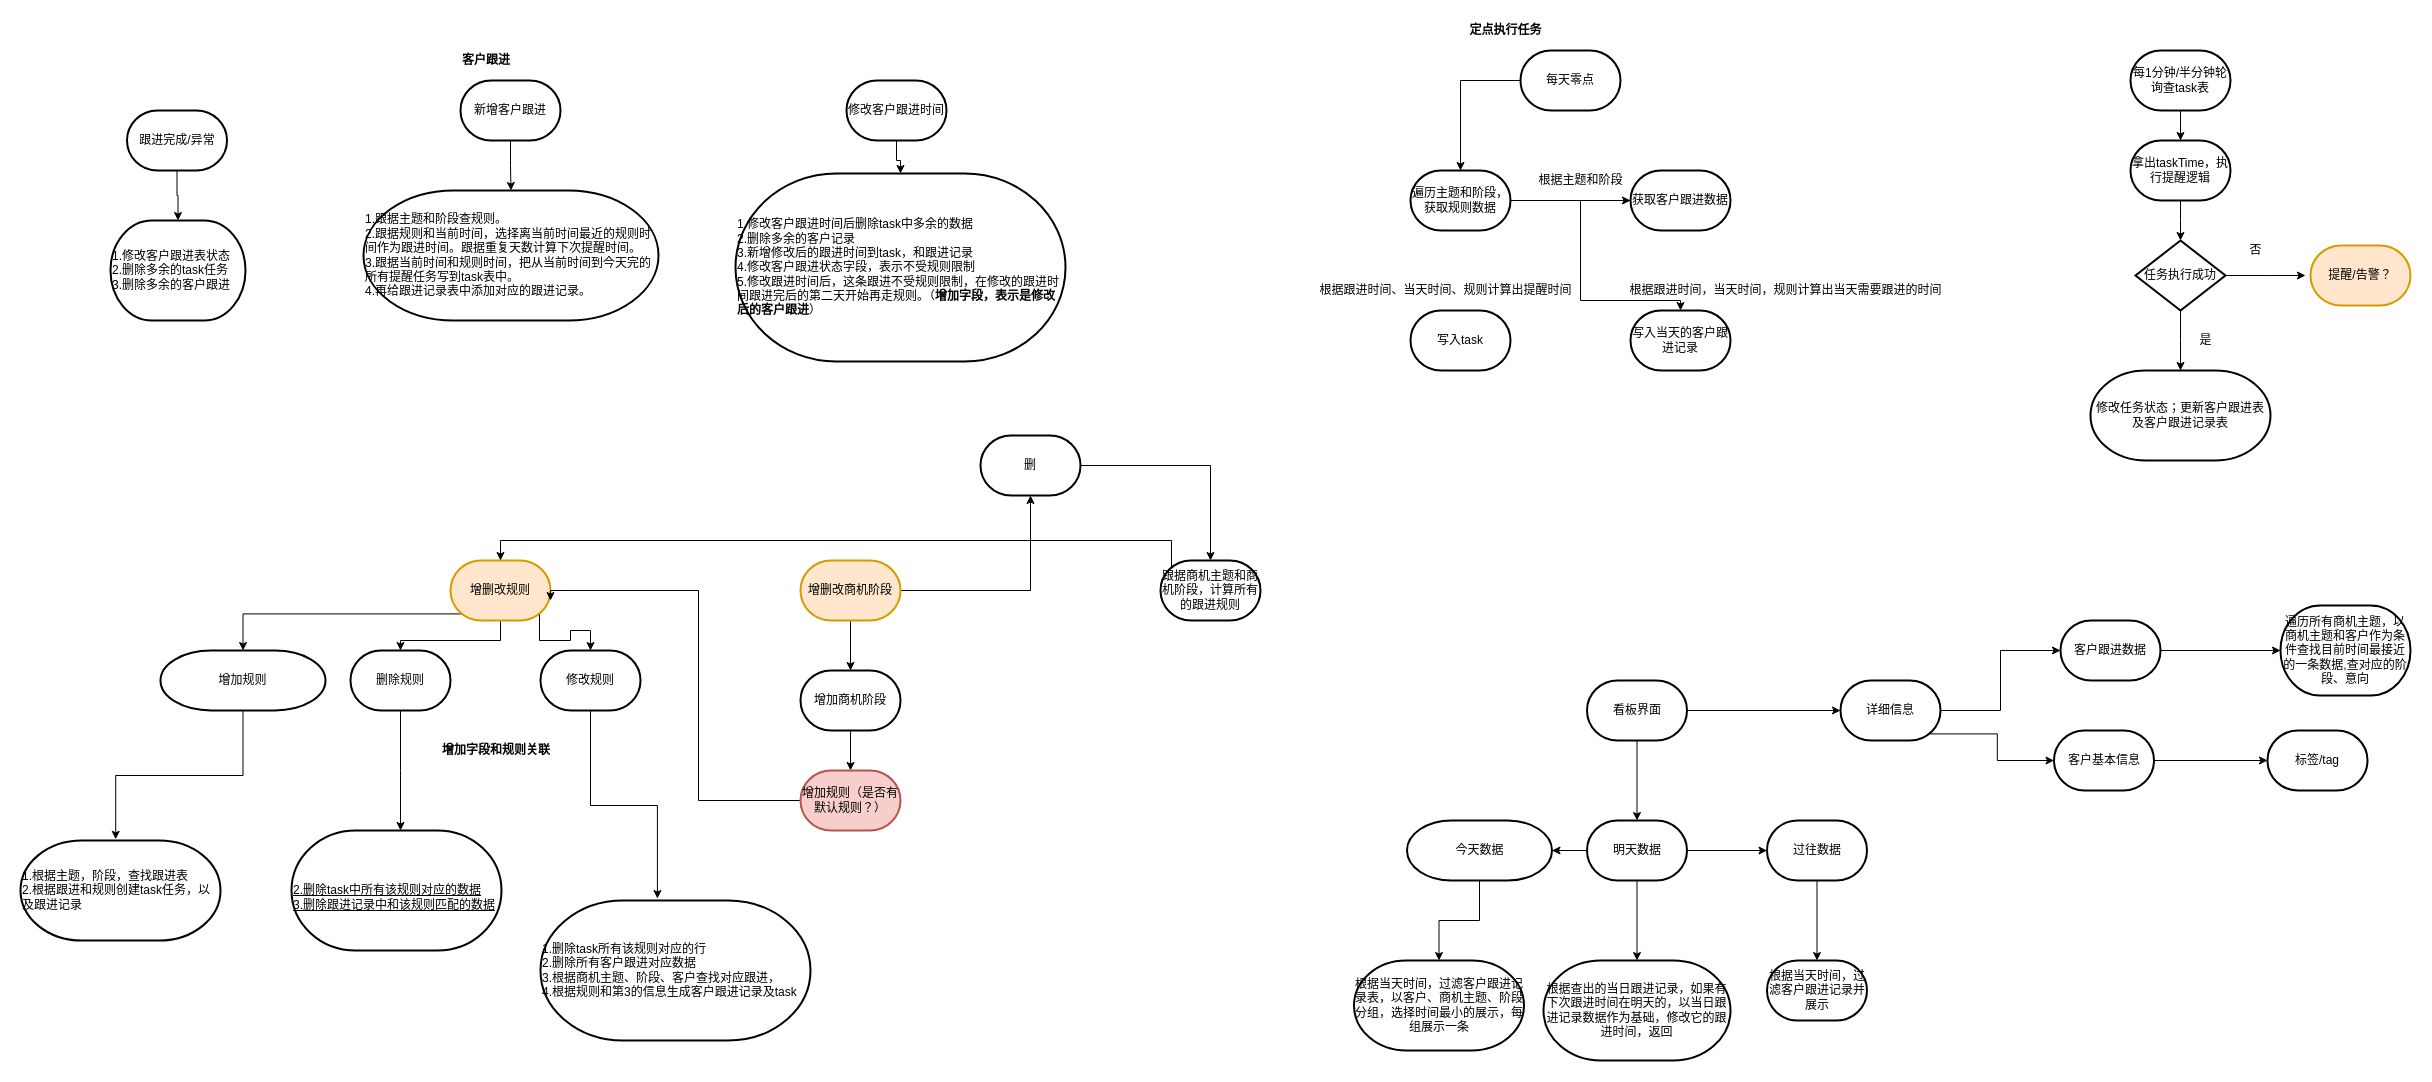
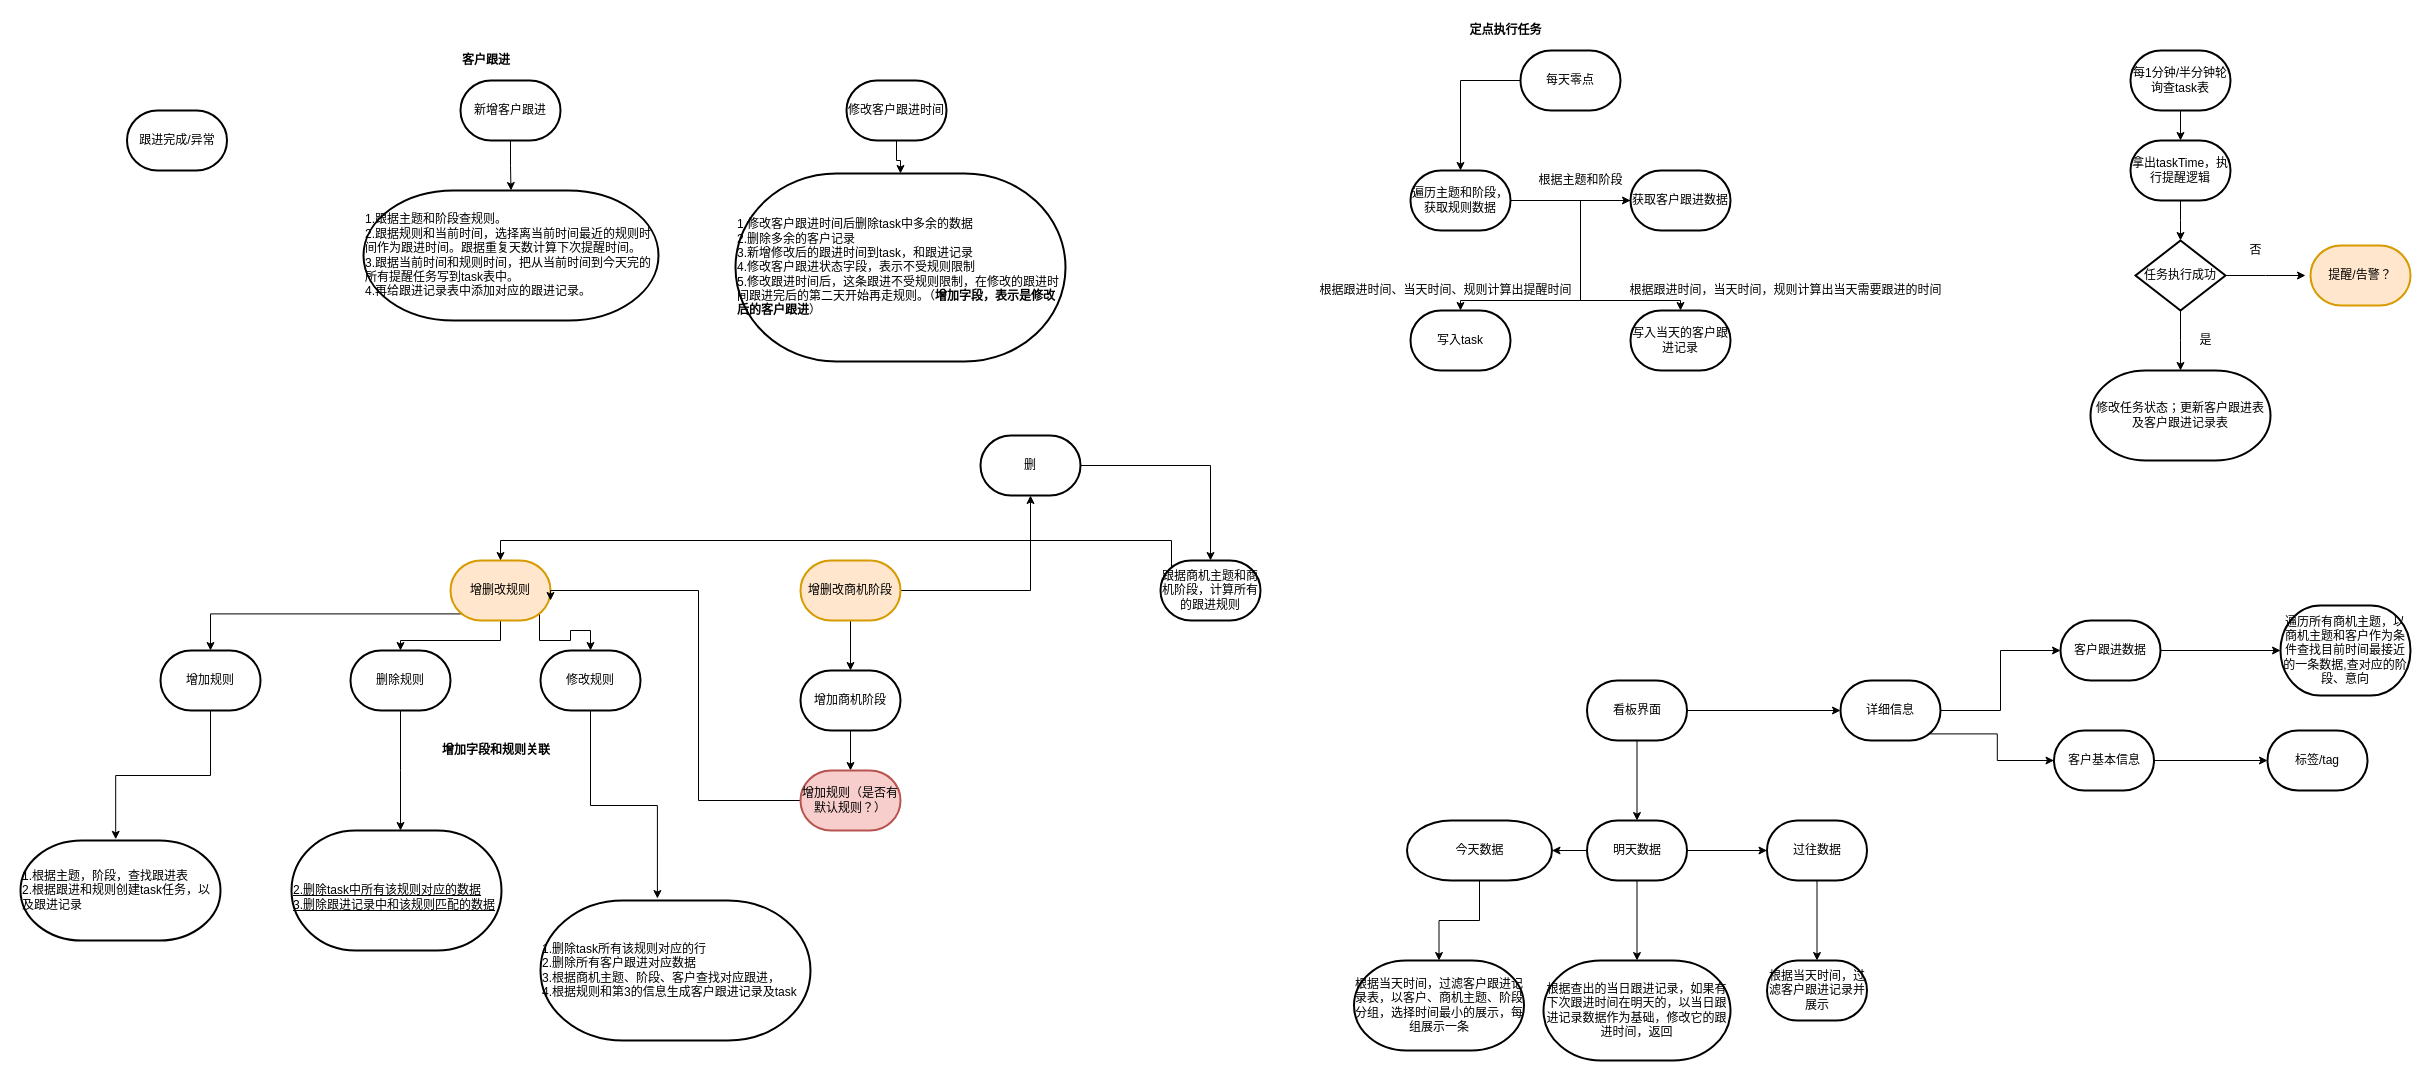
edge "跟进完成/异常" -> "1.修改客户跟进表状态 2.删除多余的task任务 3.删除多余的客户跟进": removed
node "1.修改客户跟进表状态 2.删除多余的task任务 3.删除多余的客户跟进": removed
edge "遍历主题和阶段，获取规则数据" -> "写入task": added
node "增加规则": size 165x60 -> 100x60
